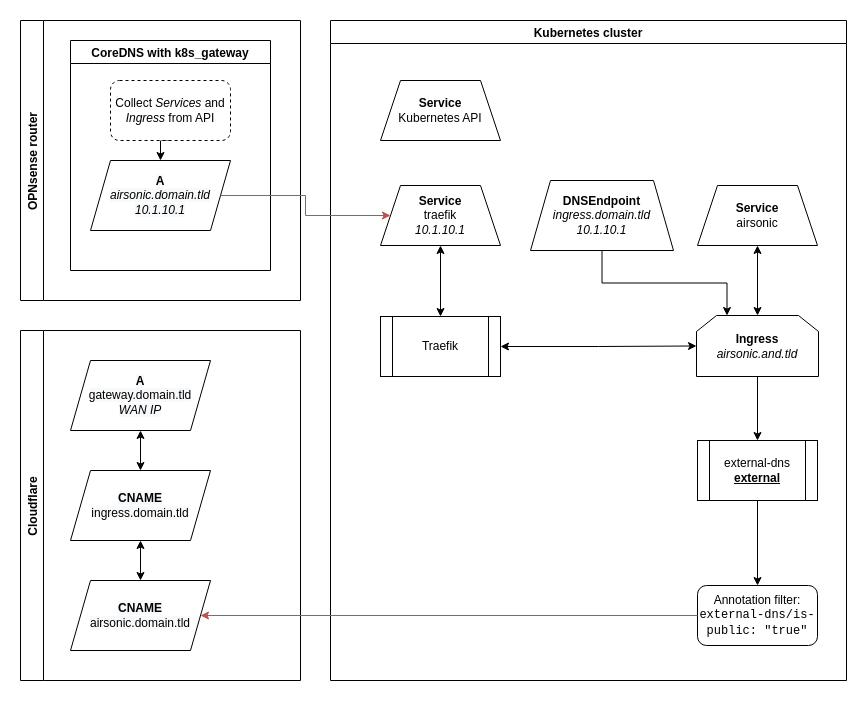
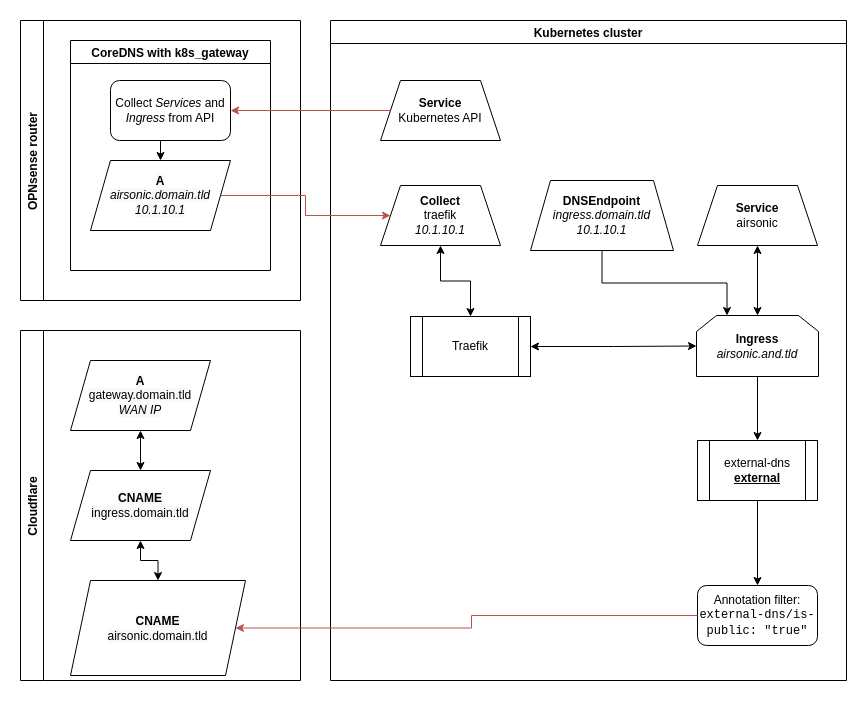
node "Collect Services and Ingress from API": style dashed -> solid
edge "Service Kubernetes API" -> "Collect Services and Ingress from API": added
node "Service traefik 10.1.10.1": label "Service traefik 10.1.10.1" -> "Collect traefik 10.1.10.1"
node "Traefik": moved (441, 347) -> (471, 347)
node "CNAME airsonic.domain.tld": size 140x70 -> 175x95
